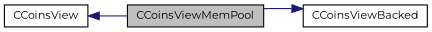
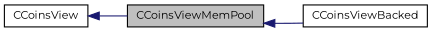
edge "CCoinsViewMemPool" -> "CCoinsViewBacked": reversed
